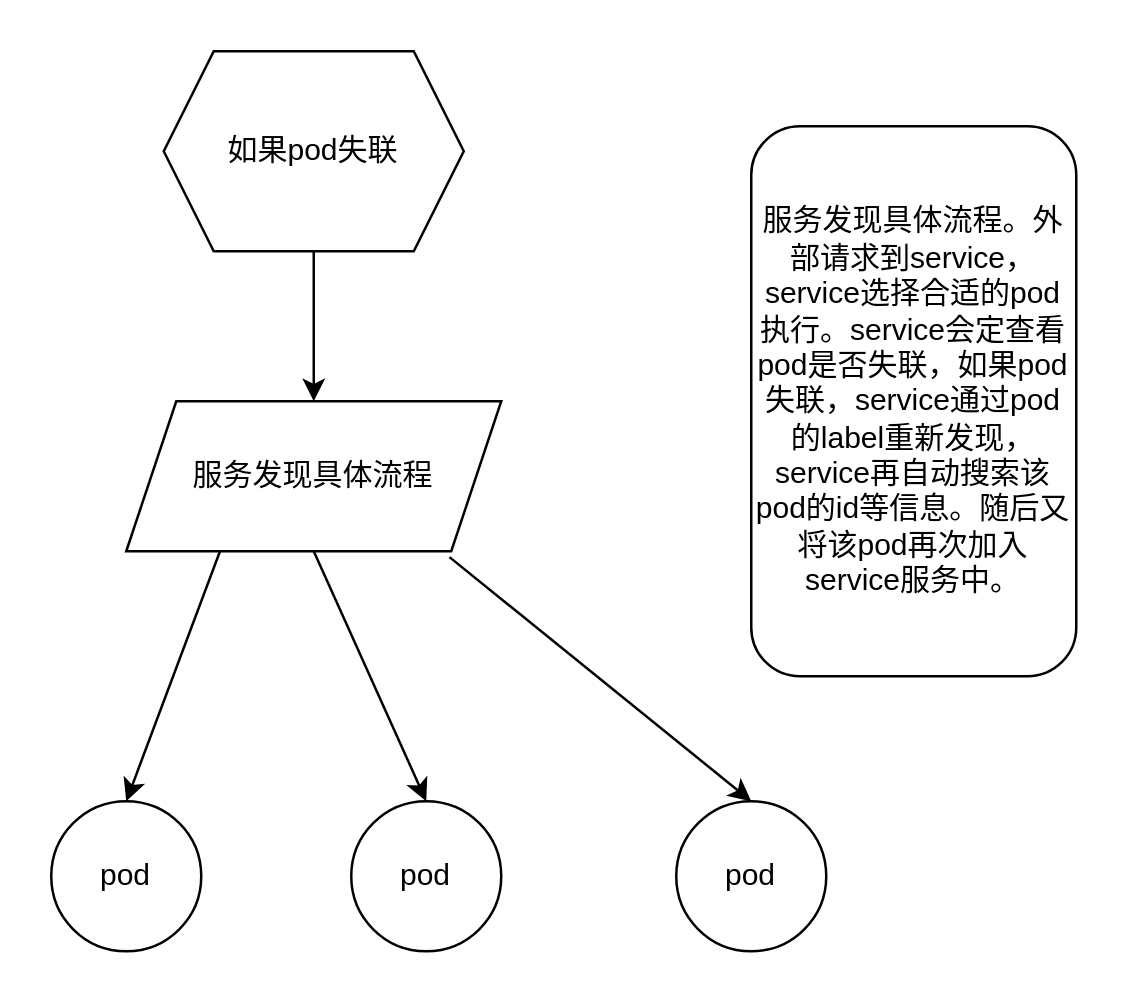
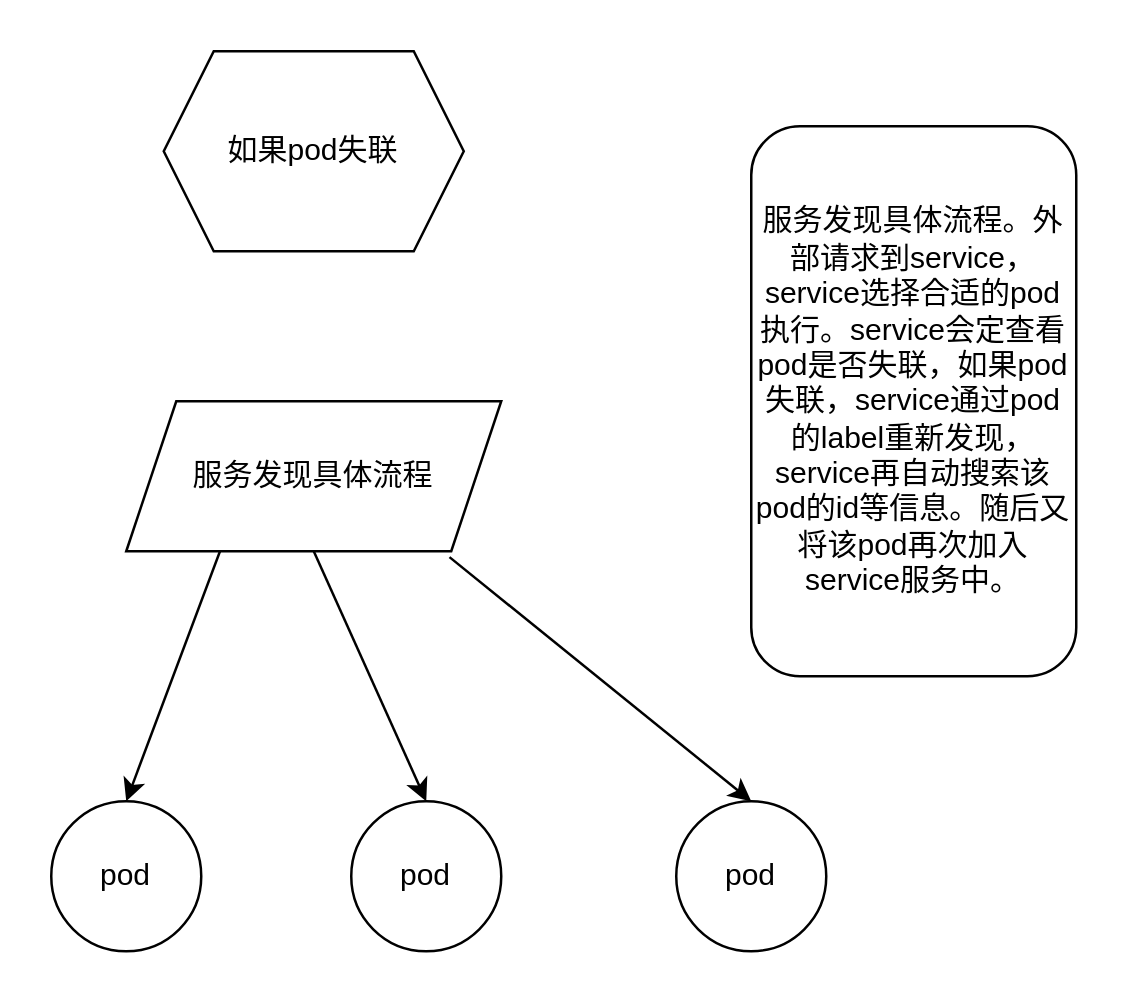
edge "如果pod失联" -> "服务发现具体流程": removed
